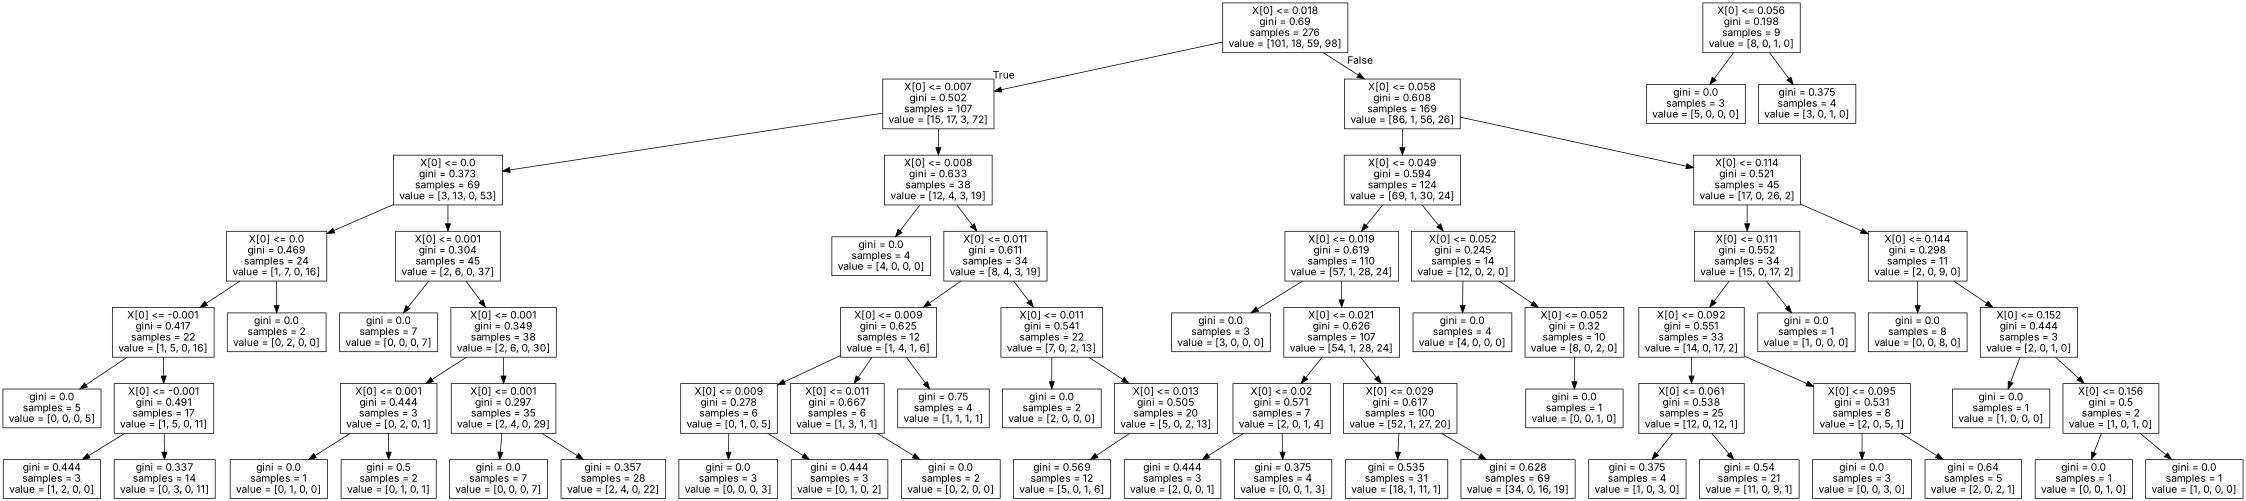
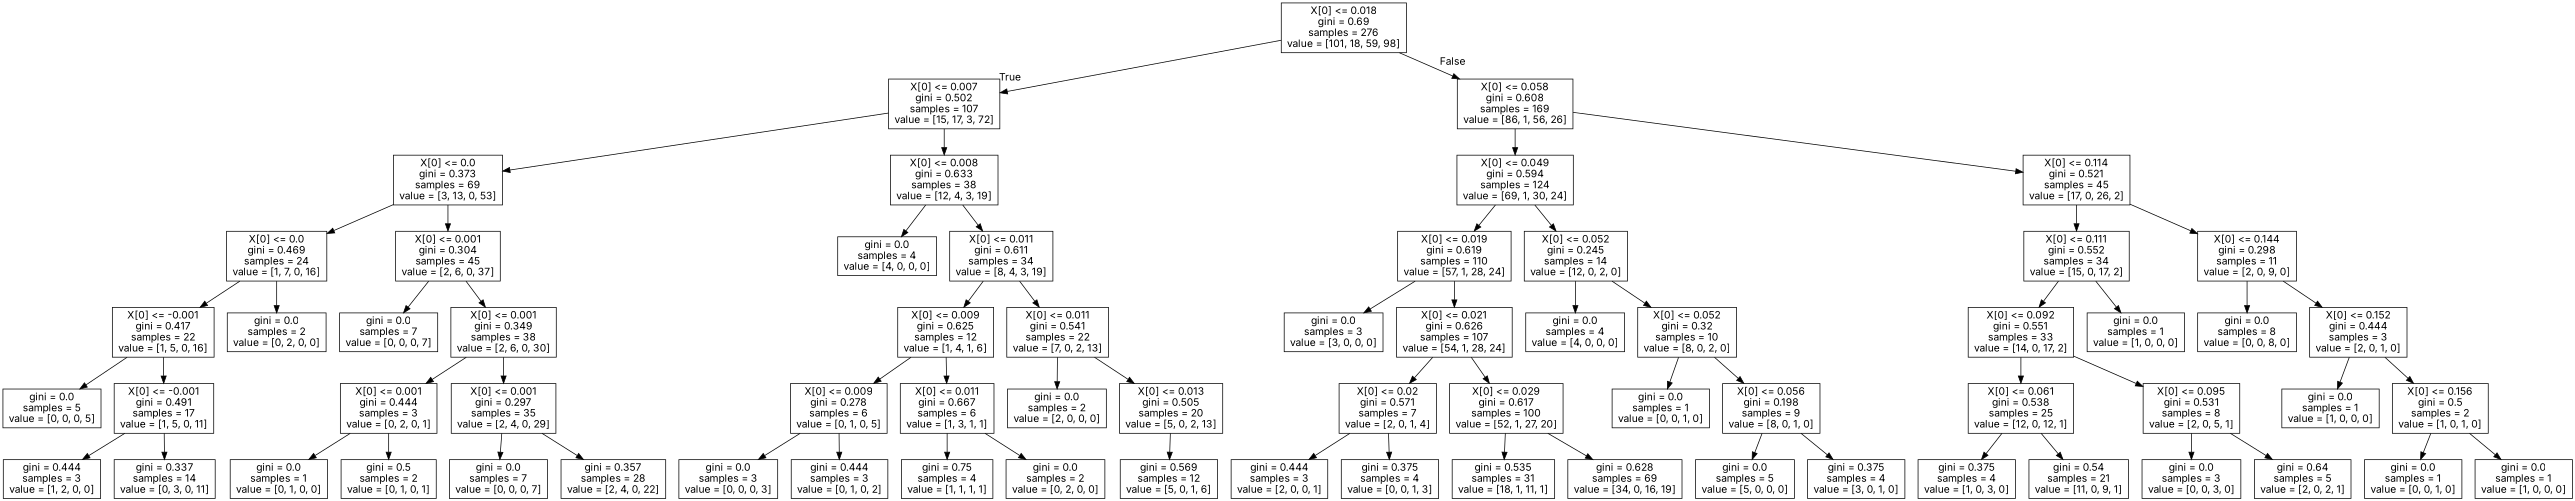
node "gini = 0.0 samples = 3 value = [5, 0, 0, 0]": label "gini = 0.0 samples = 3 value = [5, 0, 0, 0]" -> "gini = 0.0 samples = 5 value = [5, 0, 0, 0]"
edge "X[0] <= 0.052 gini = 0.32 samples = 10 value = [8, 0, 2, 0]" -> "X[0] <= 0.056 gini = 0.198 samples = 9 value = [8, 0, 1, 0]": added
edge "X[0] <= 0.009 gini = 0.625 samples = 12 value = [1, 4, 1, 6]" -> "gini = 0.75 samples = 4 value = [1, 1, 1, 1]": now "X[0] <= 0.011 gini = 0.667 samples = 6 value = [1, 3, 1, 1]" -> "gini = 0.75 samples = 4 value = [1, 1, 1, 1]"
